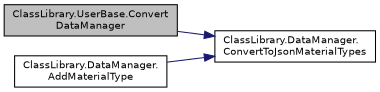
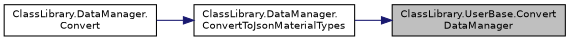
edge "ClassLibrary.UserBase.Convert DataManager" -> "ClassLibrary.DataManager. ConvertToJsonMaterialTypes": reversed
node "ClassLibrary.DataManager. AddMaterialType": label "ClassLibrary.DataManager. AddMaterialType" -> "ClassLibrary.DataManager. Convert"
